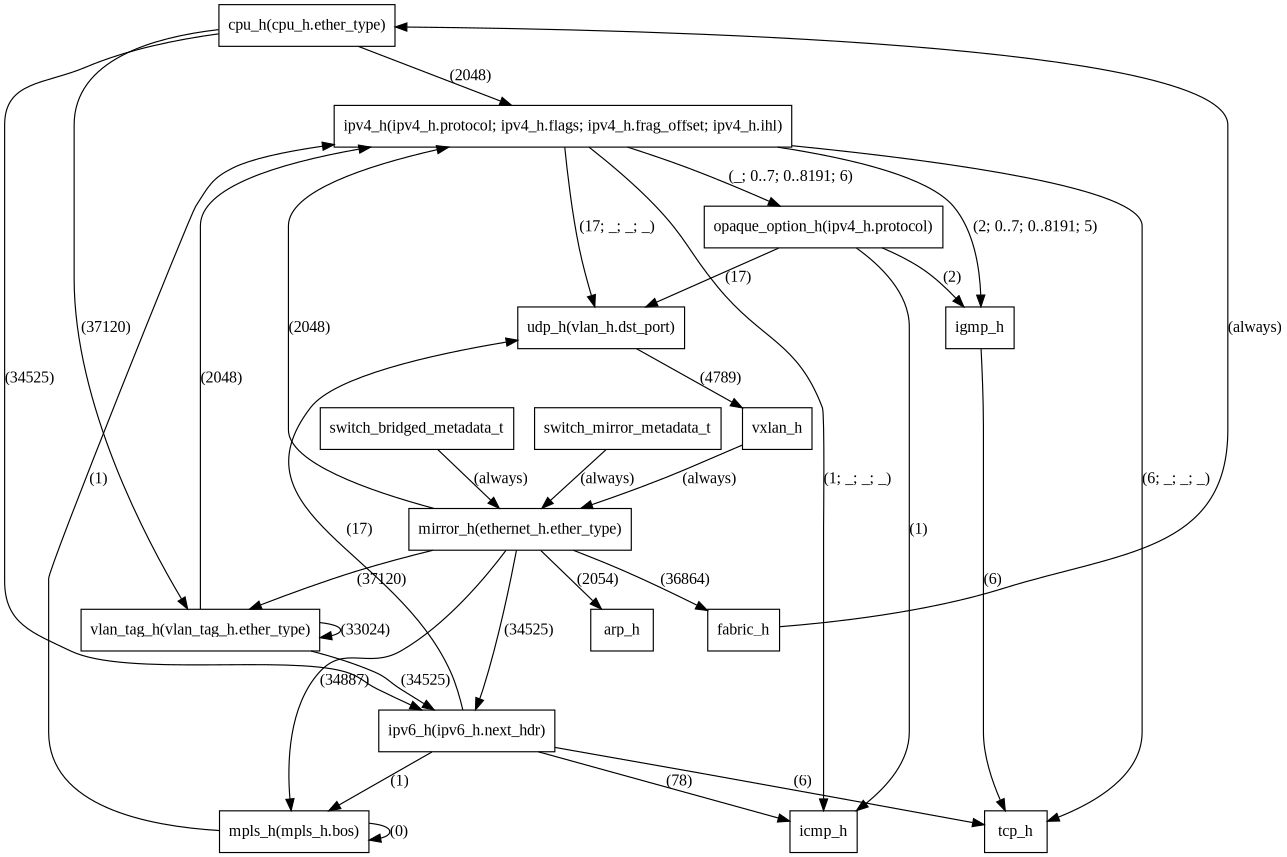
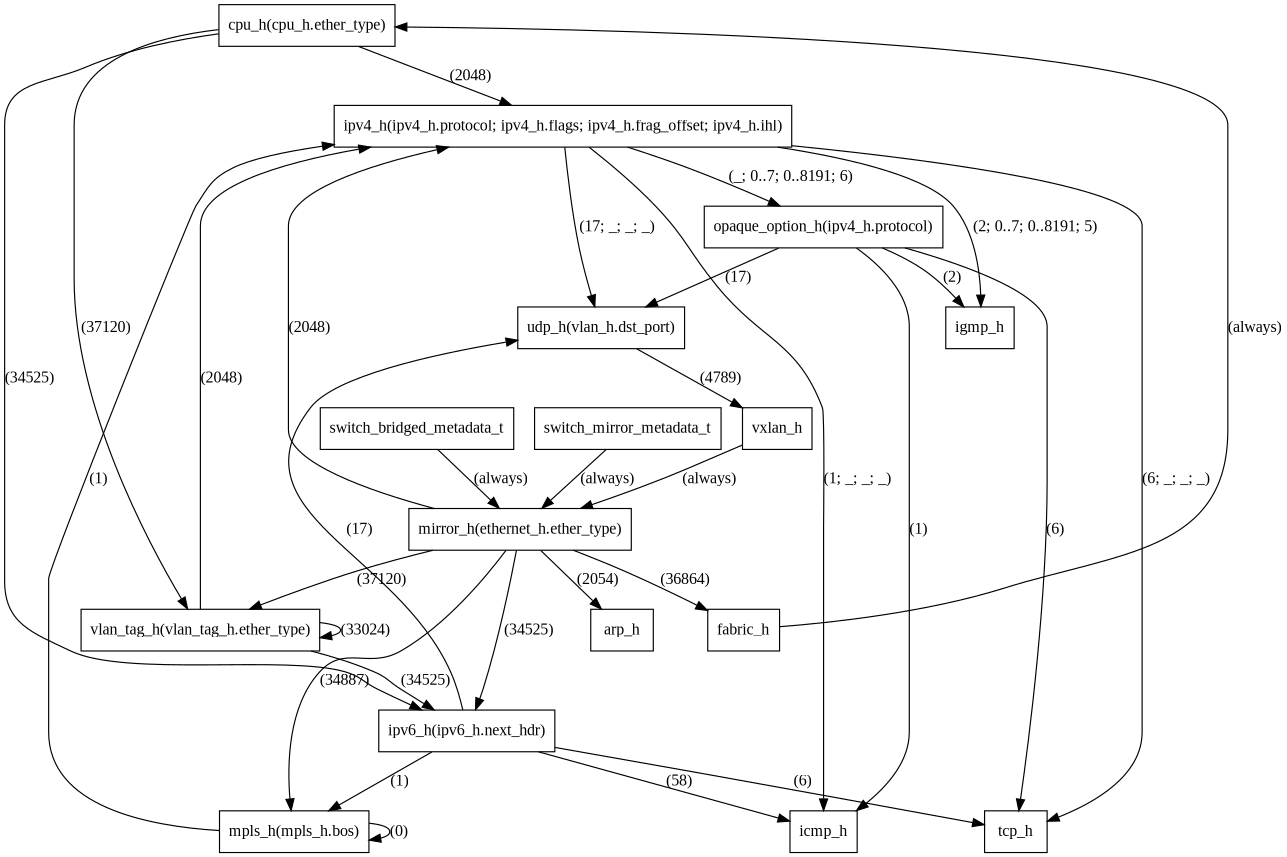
edge "igmp_h" -> "tcp_h": now "opaque_option_h(ipv4_h.protocol)" -> "tcp_h"
edge "ipv6_h(ipv6_h.next_hdr)" -> "icmp_h": label "(78)" -> "(58)"
